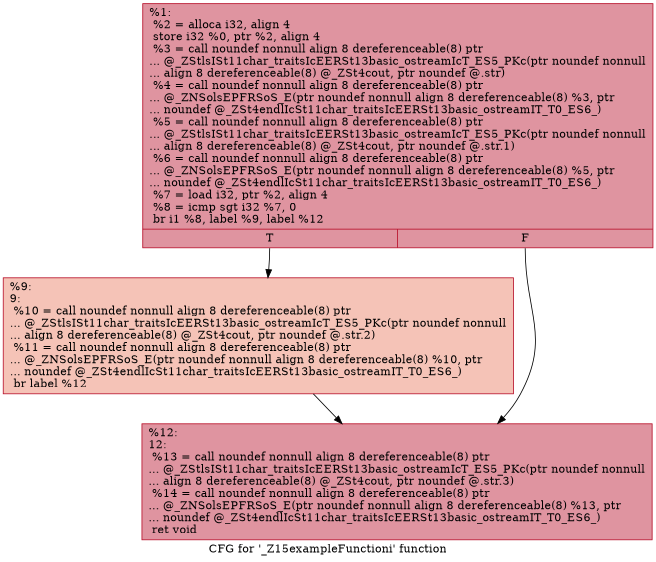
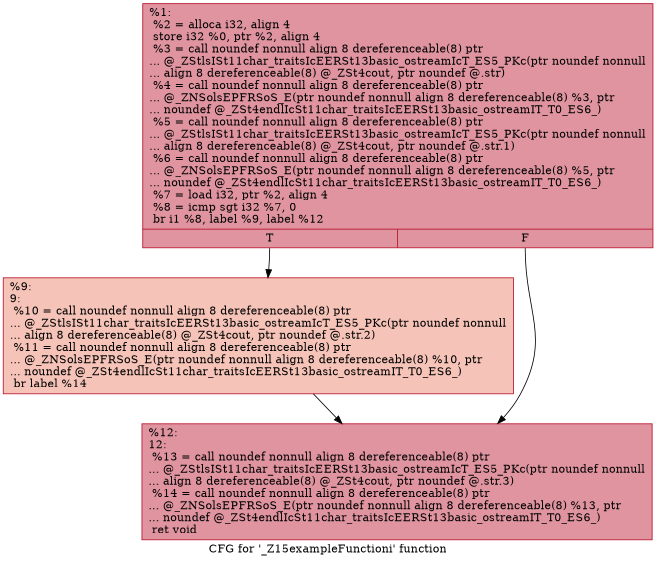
node "%9:": text "br label %12" -> "br label %14"
